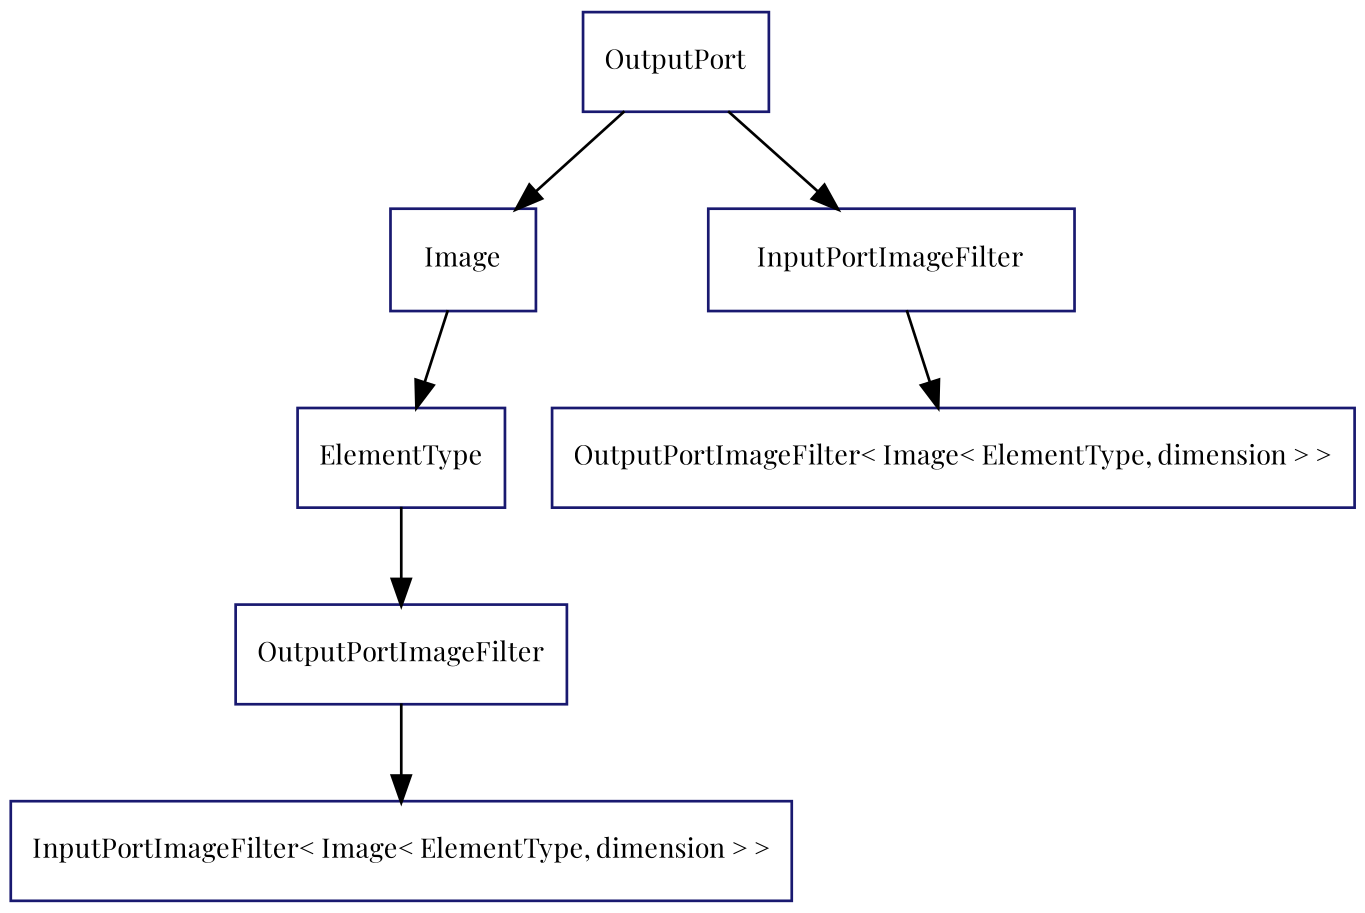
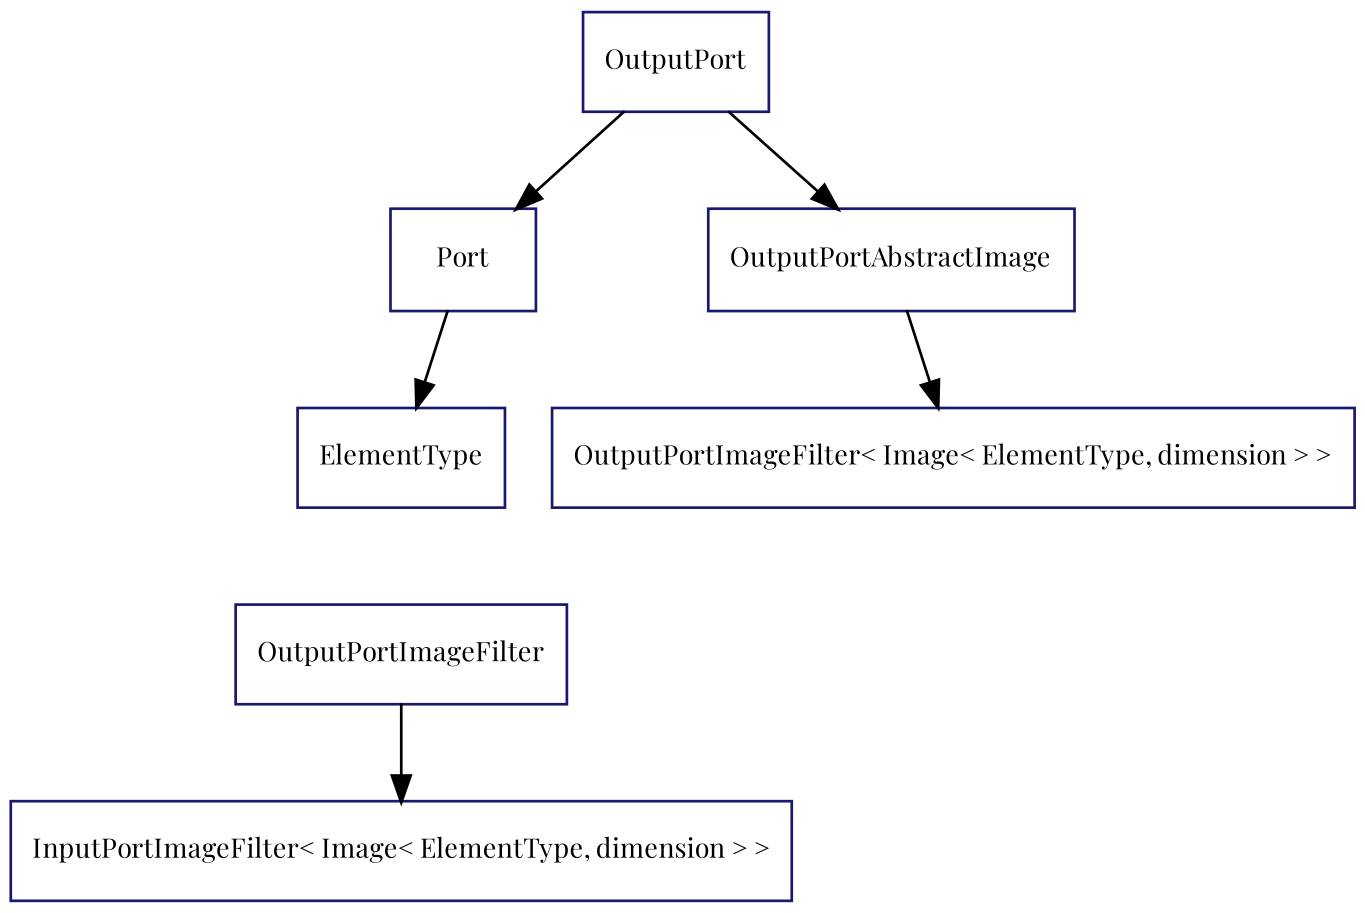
node "Image": label "Image" -> "Port"
node "InputPortImageFilter": label "InputPortImageFilter" -> "OutputPortAbstractImage"
edge "ElementType" -> "OutputPortImageFilter": removed
